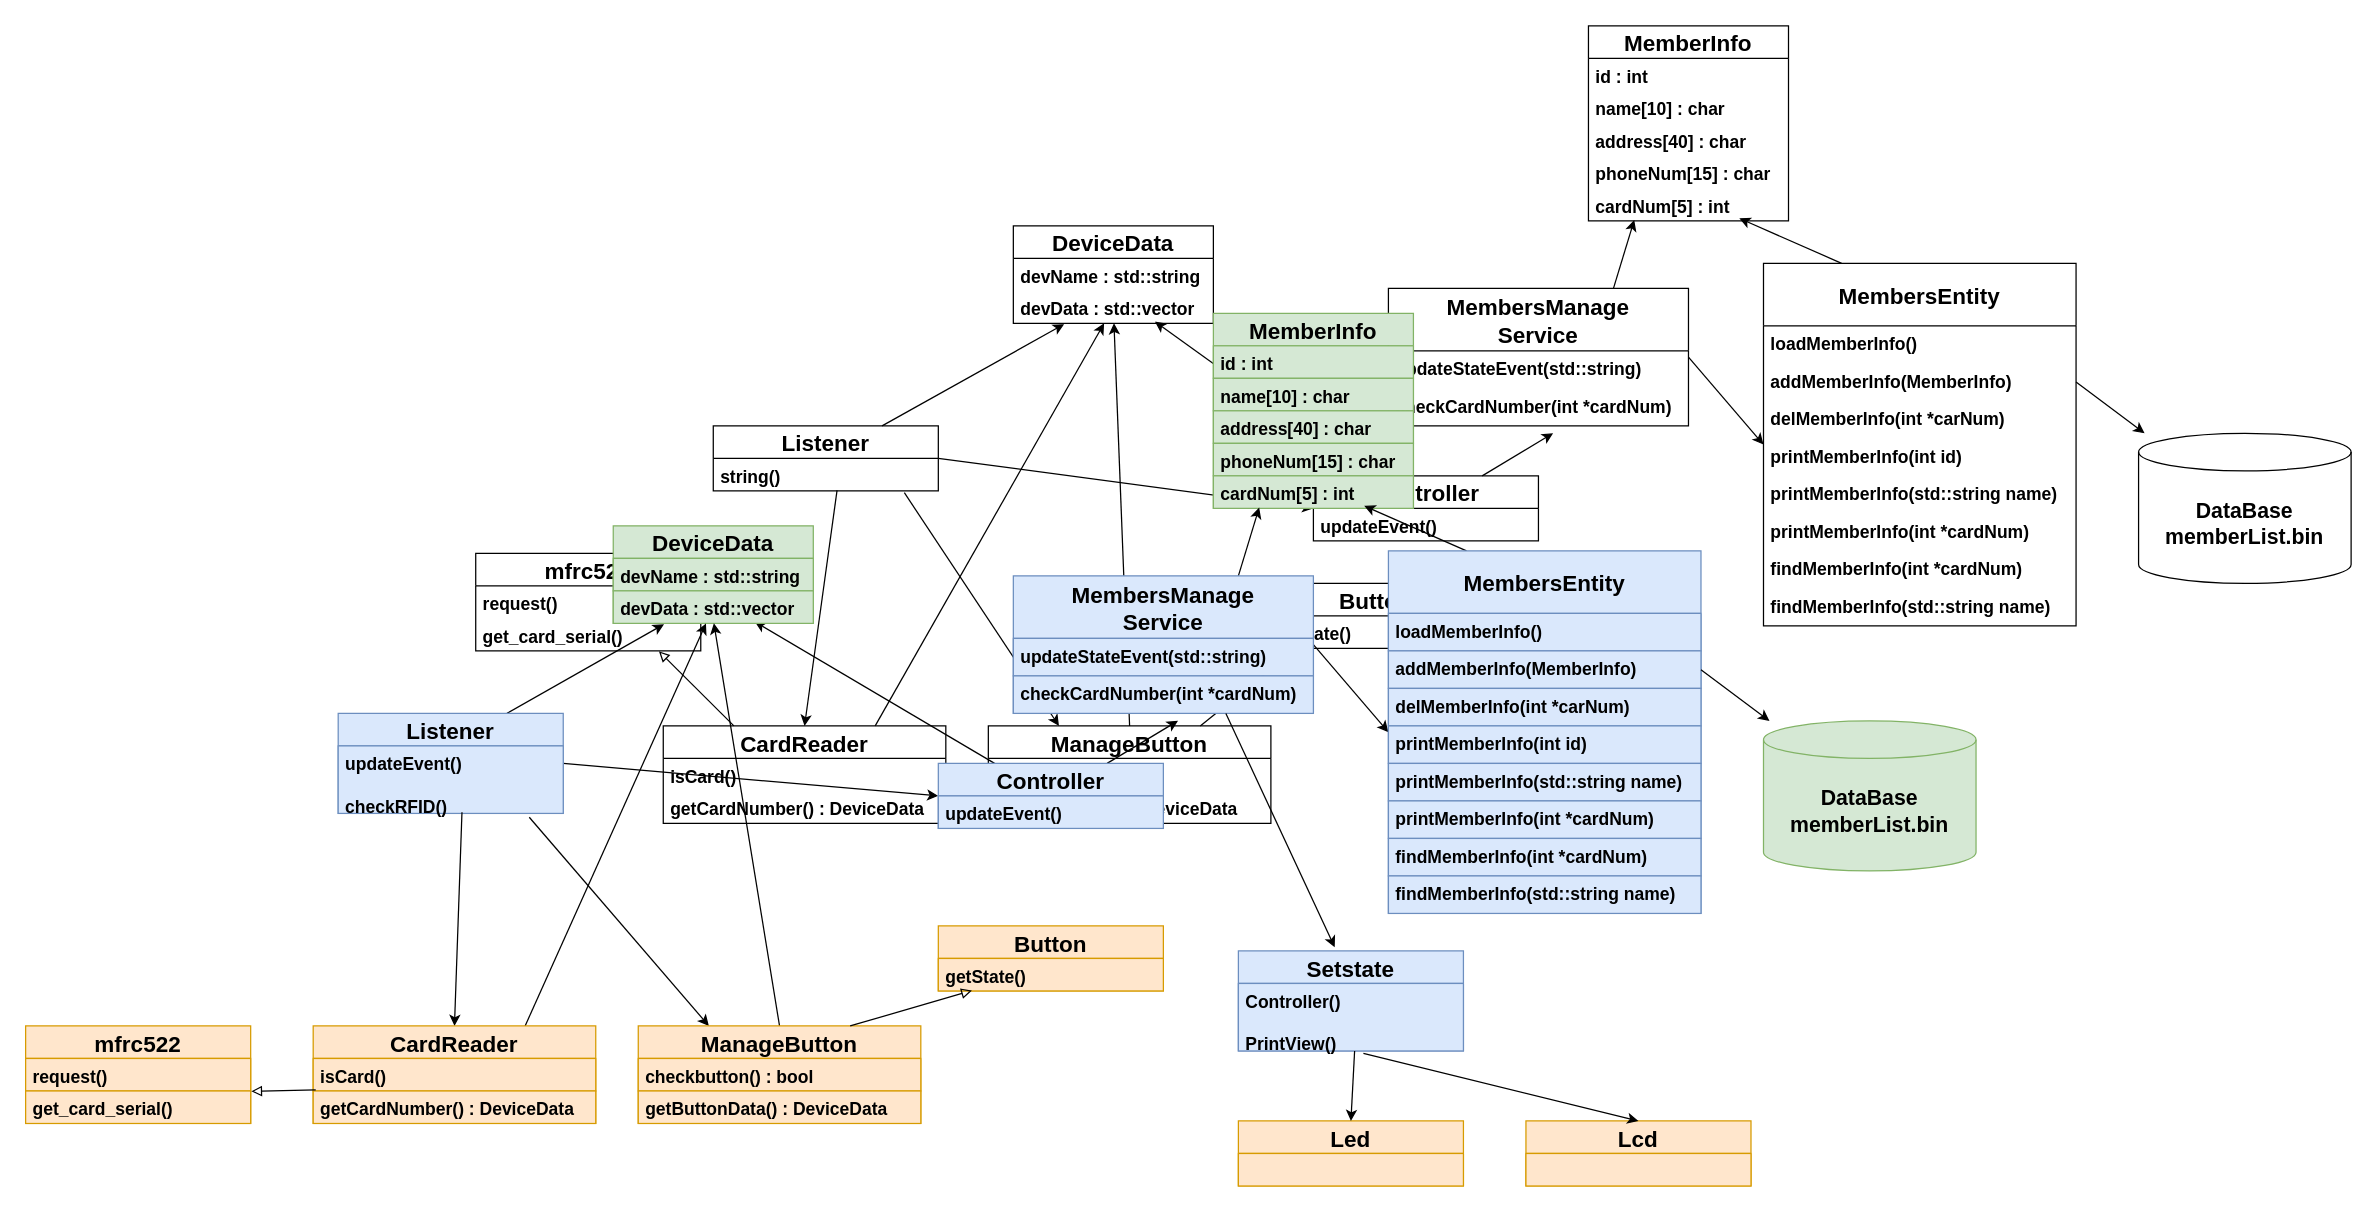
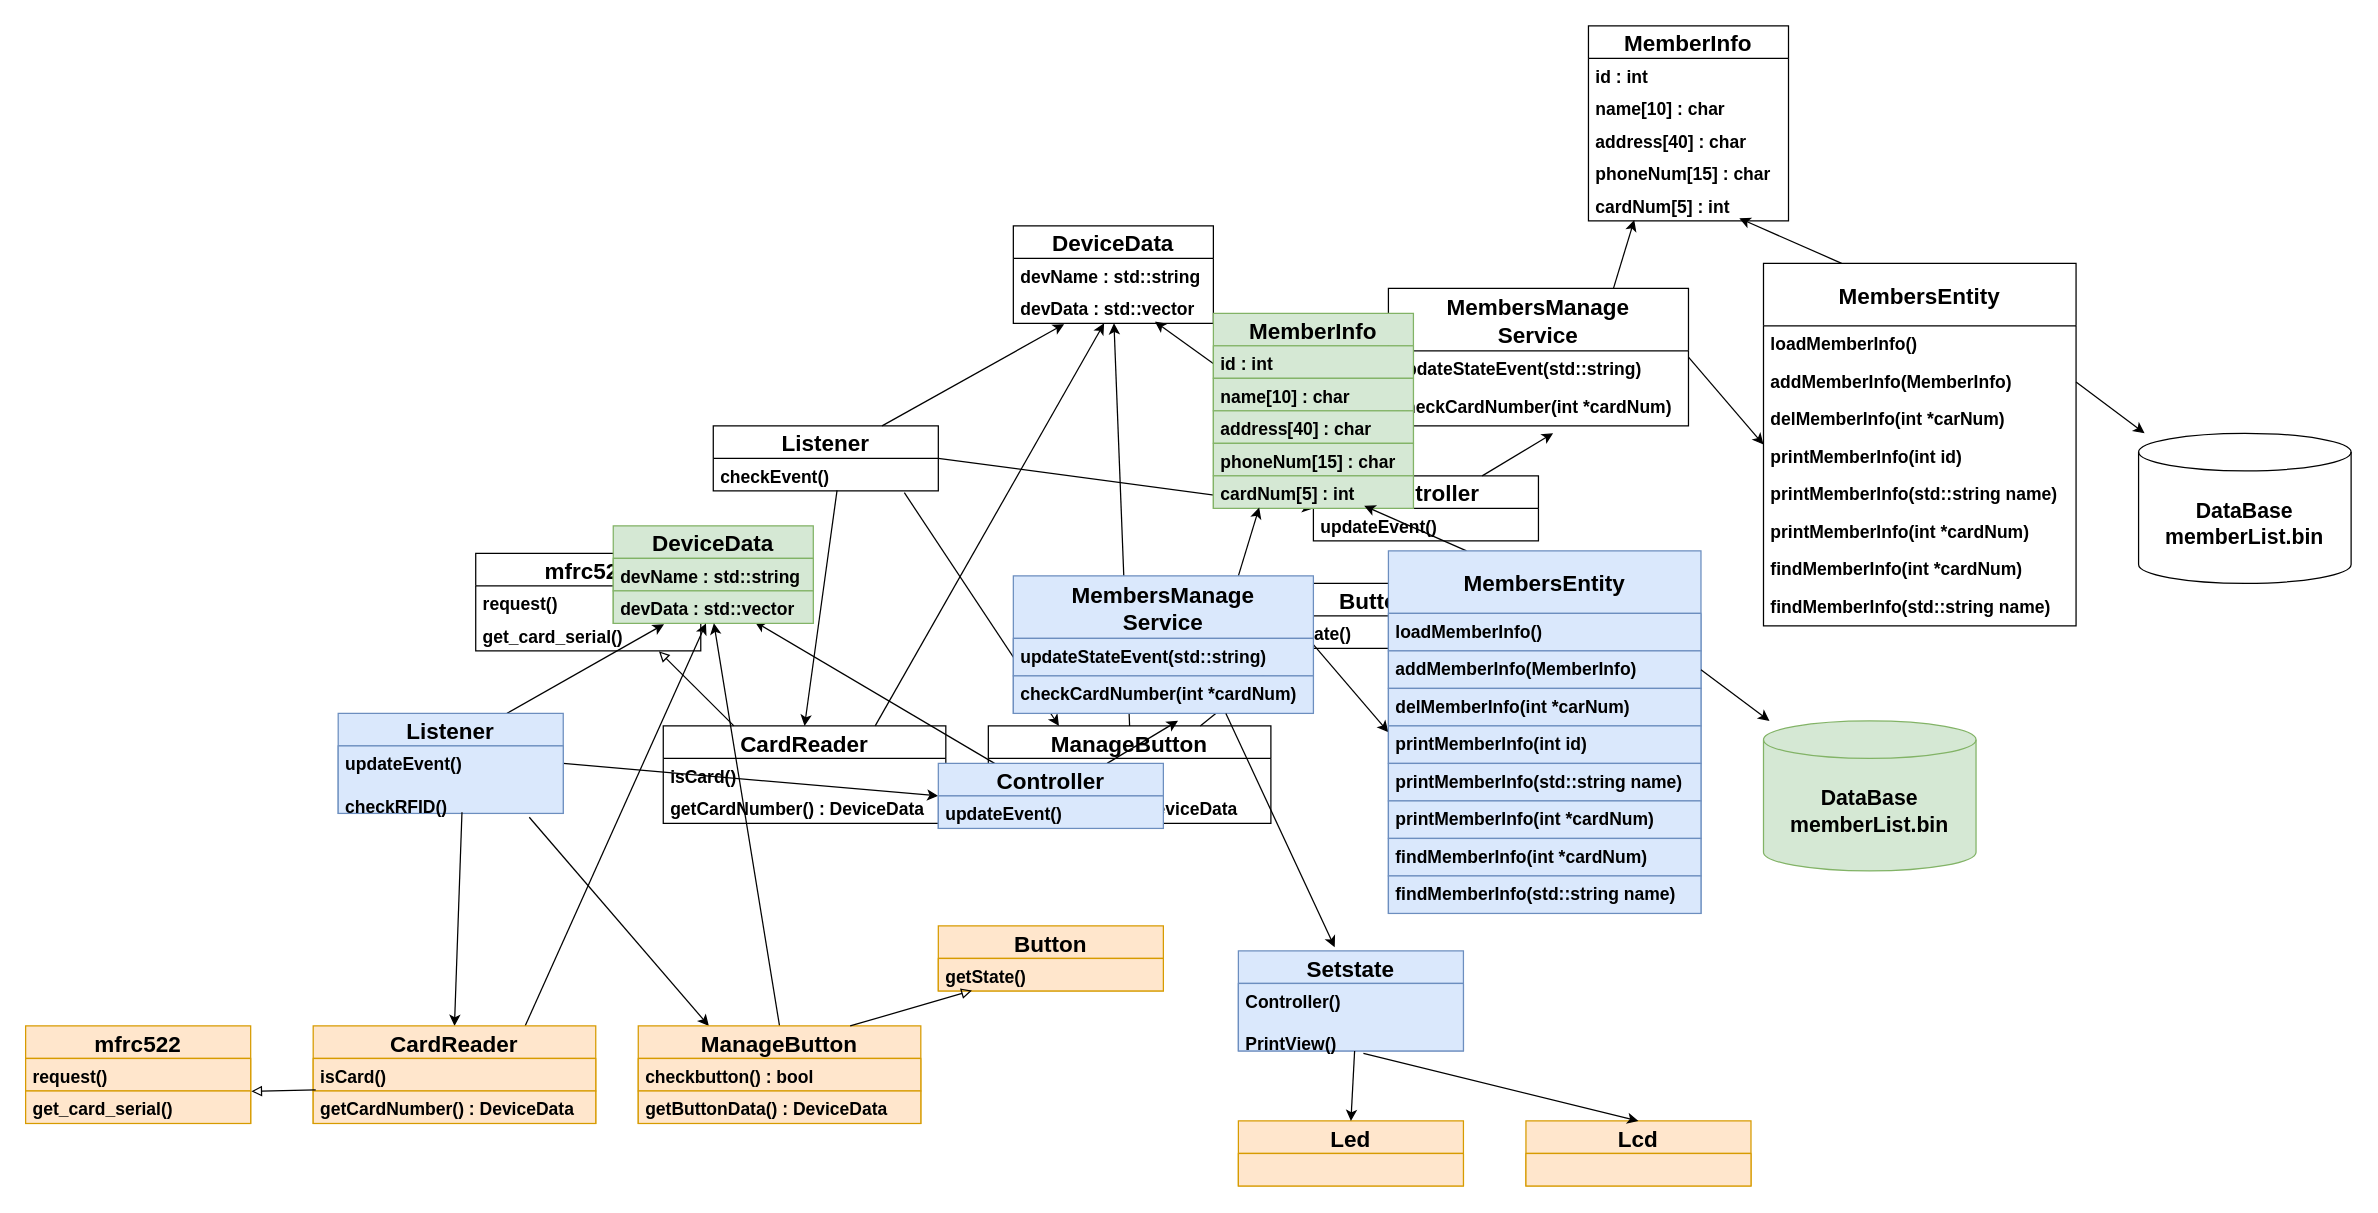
node "string()": label "string()" -> "checkEvent()"
